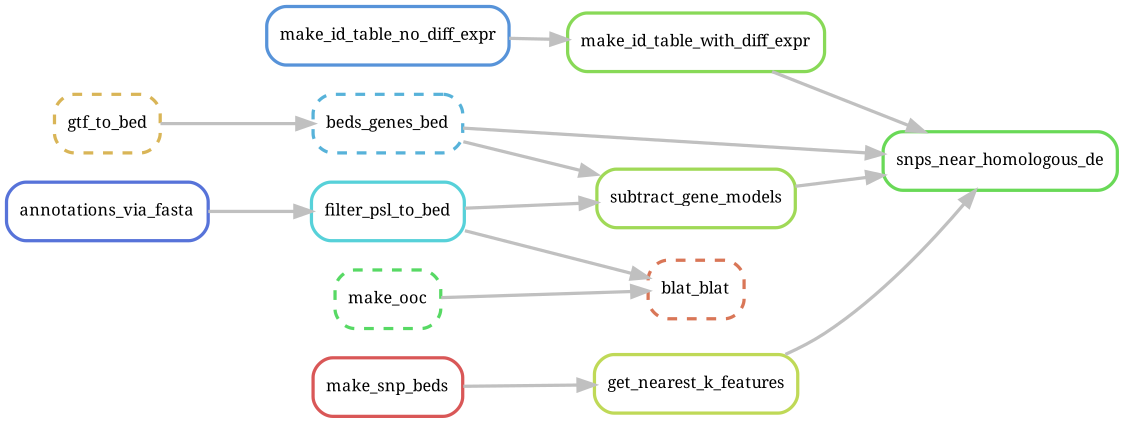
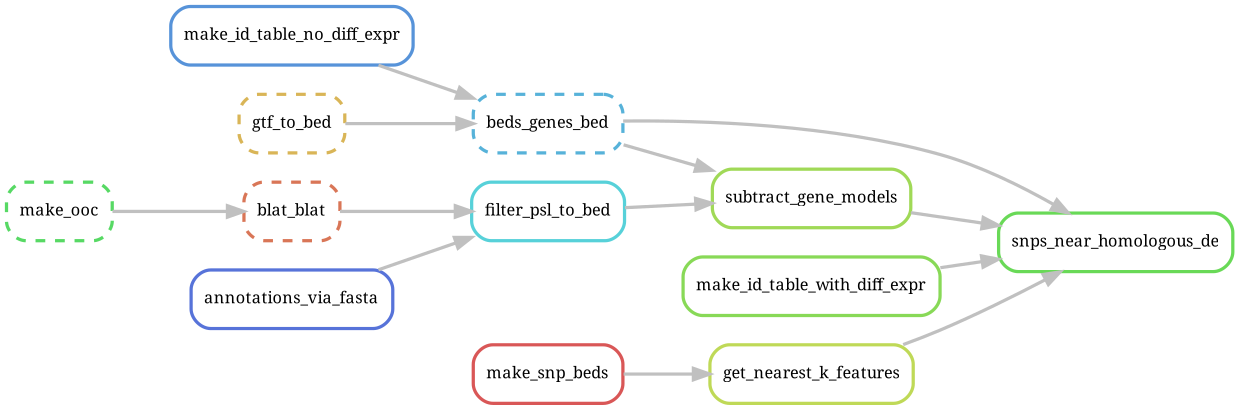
edge "make_id_table_no_diff_expr" -> "make_id_table_with_diff_expr": now "make_id_table_no_diff_expr" -> "beds_genes_bed"
edge "filter_psl_to_bed" -> "blat_blat": reversed
